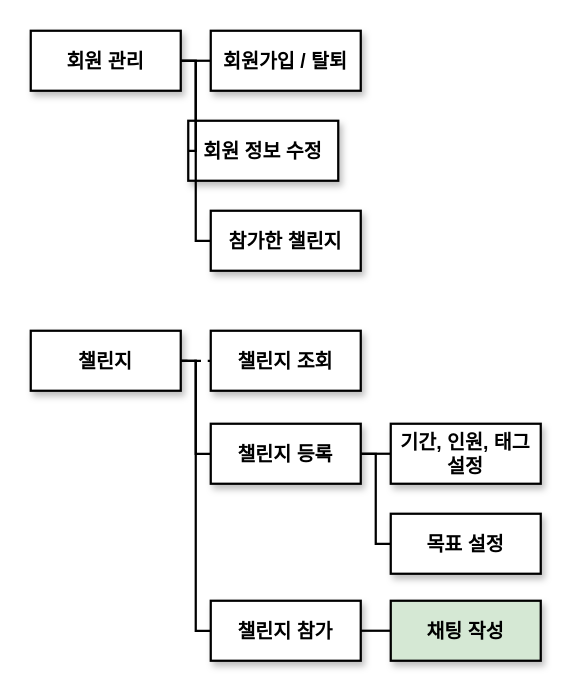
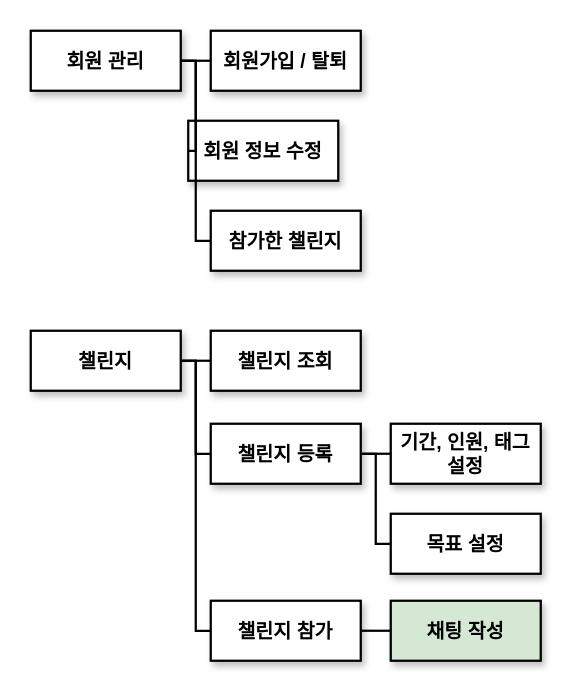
edge "챌린지" -- "챌린지 조회": style dashed -> solid
